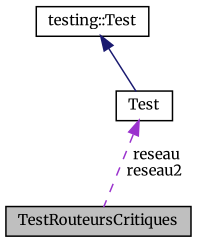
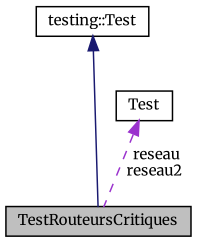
edge "Test" -> "testing::Test": now "TestRouteursCritiques" -> "testing::Test"
